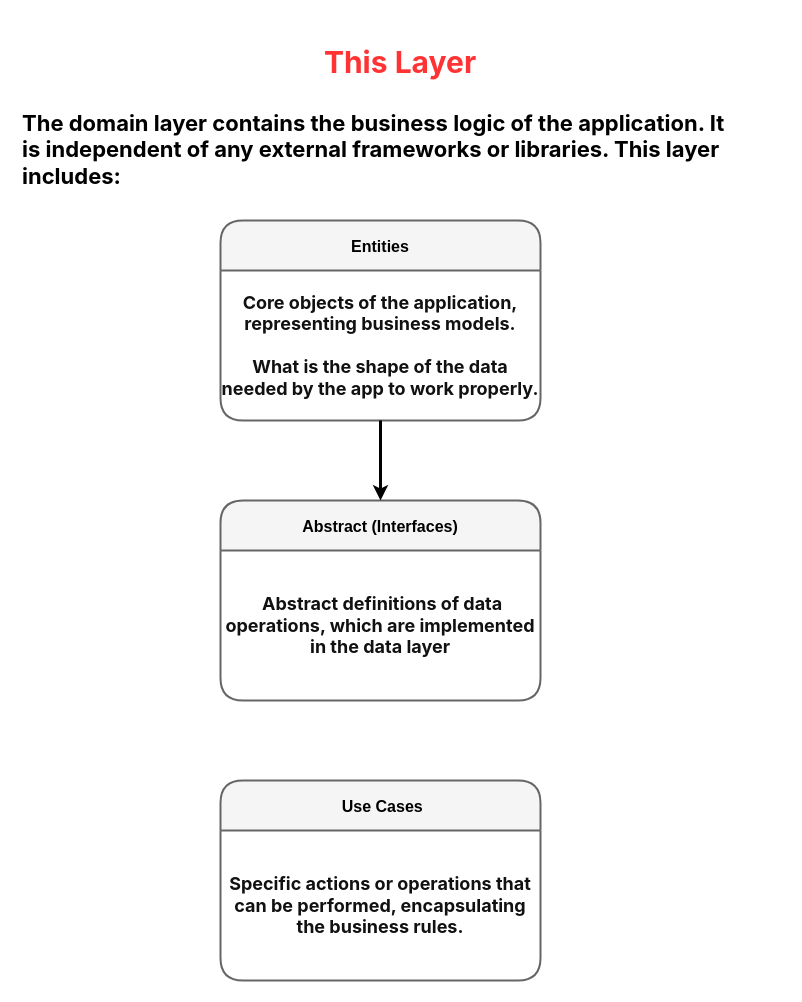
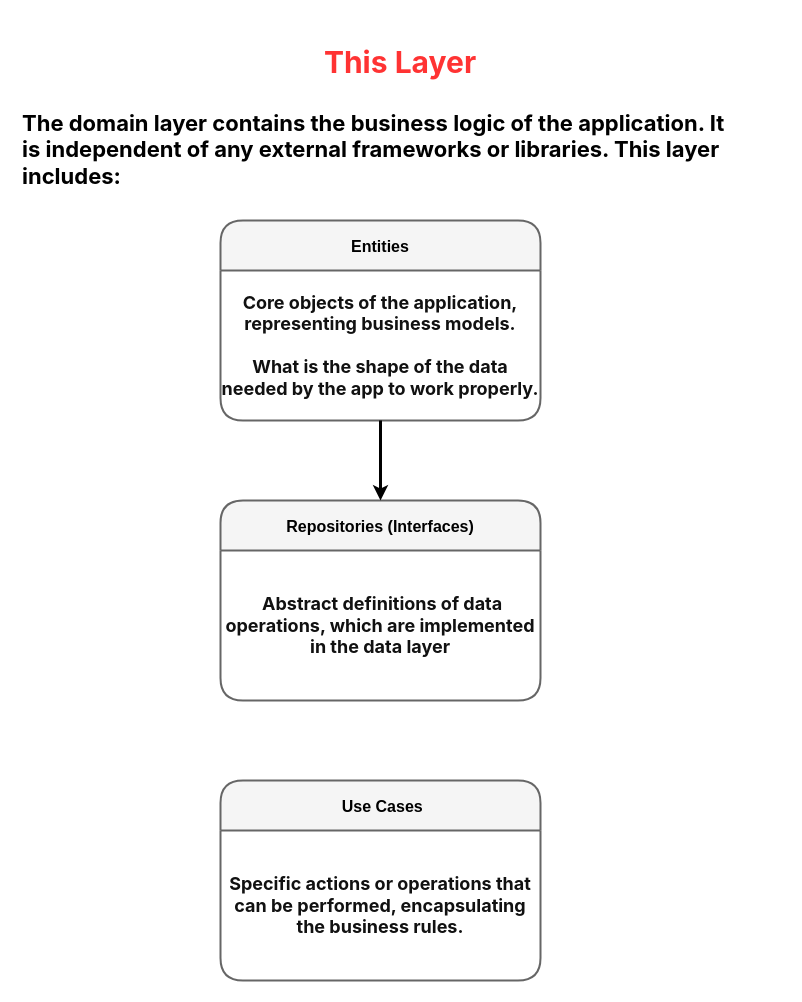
node "Abstract (Interfaces)": label "Abstract (Interfaces)" -> "Repositories (Interfaces)"
